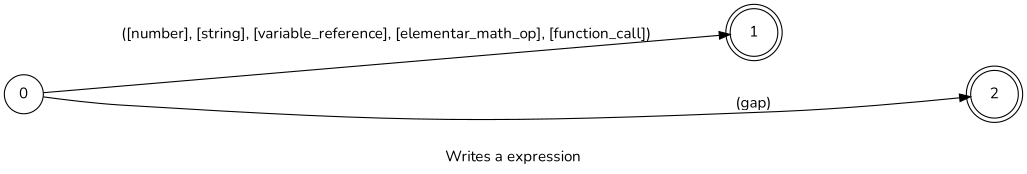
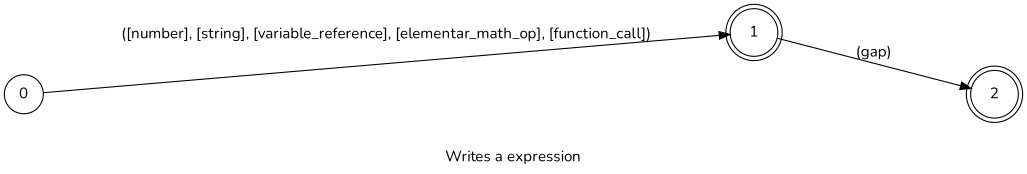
edge "0" -> "2": now "1" -> "2"
